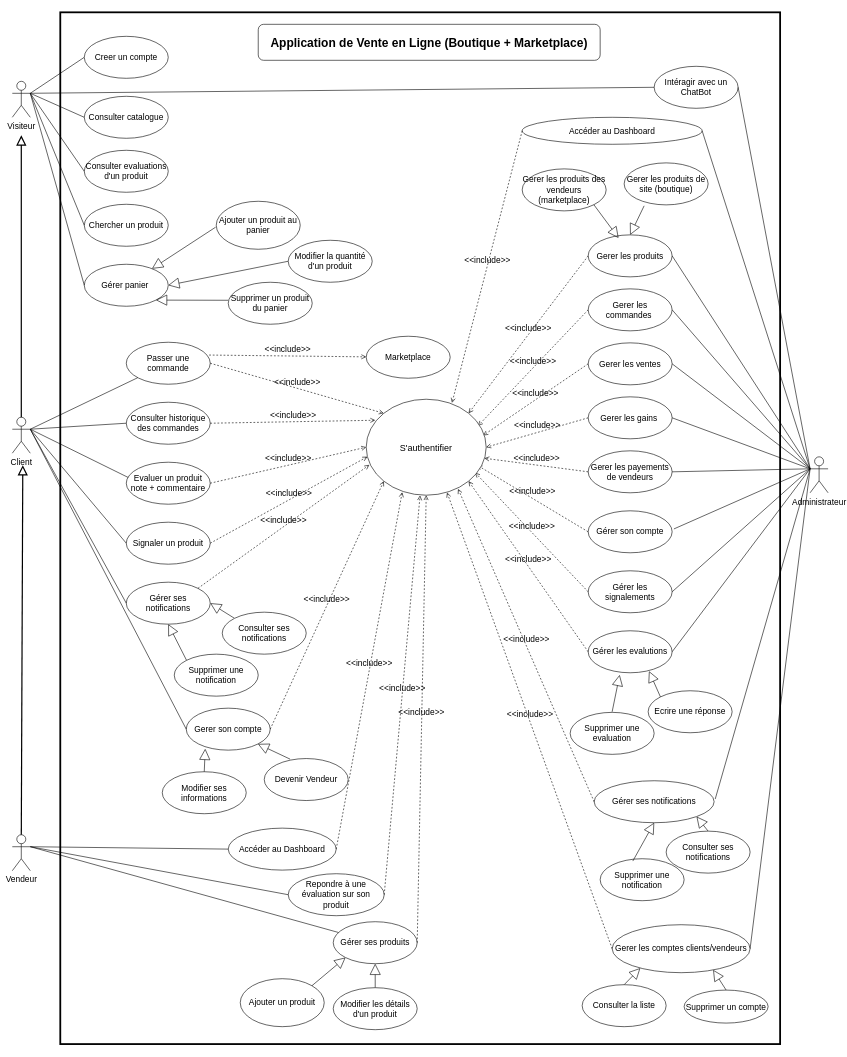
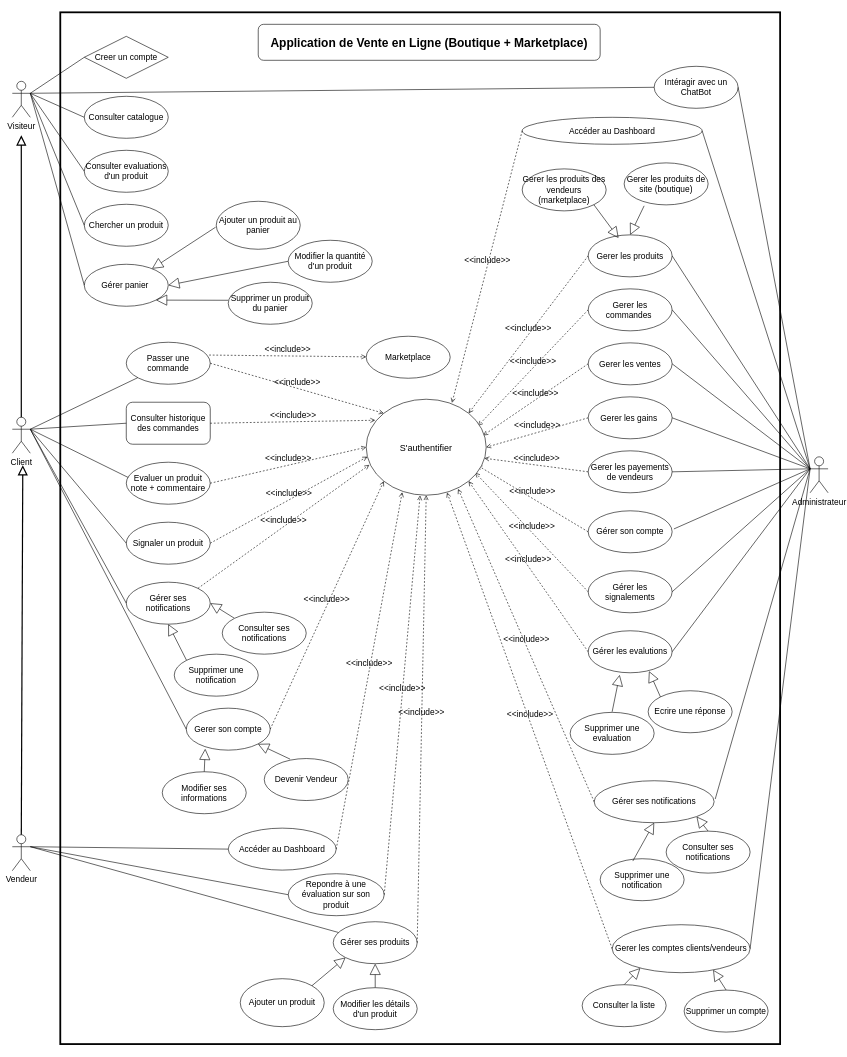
node "Creer un compte": shape ellipse -> diamond
node "Consulter historique des commandes": shape ellipse -> rounded rectangle
node "Supprimer un compte": size 84x33 -> 84x42
